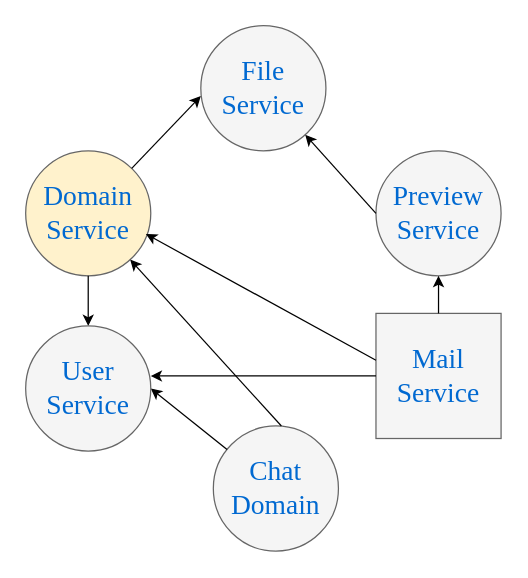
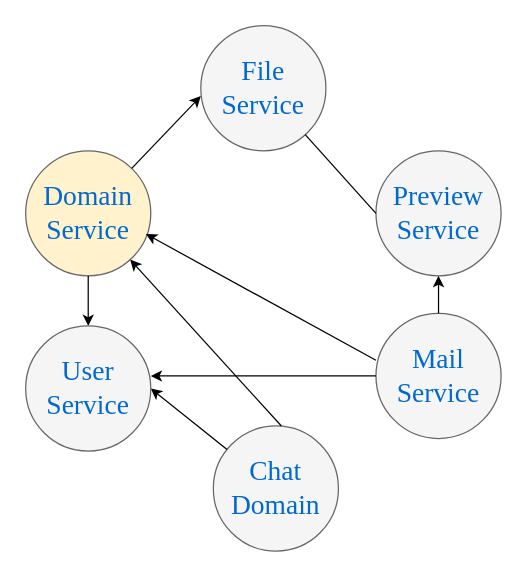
edge "Preview Service" -> "File Service": arrowhead classic -> none
node "Mail Service": shape rectangle -> ellipse
